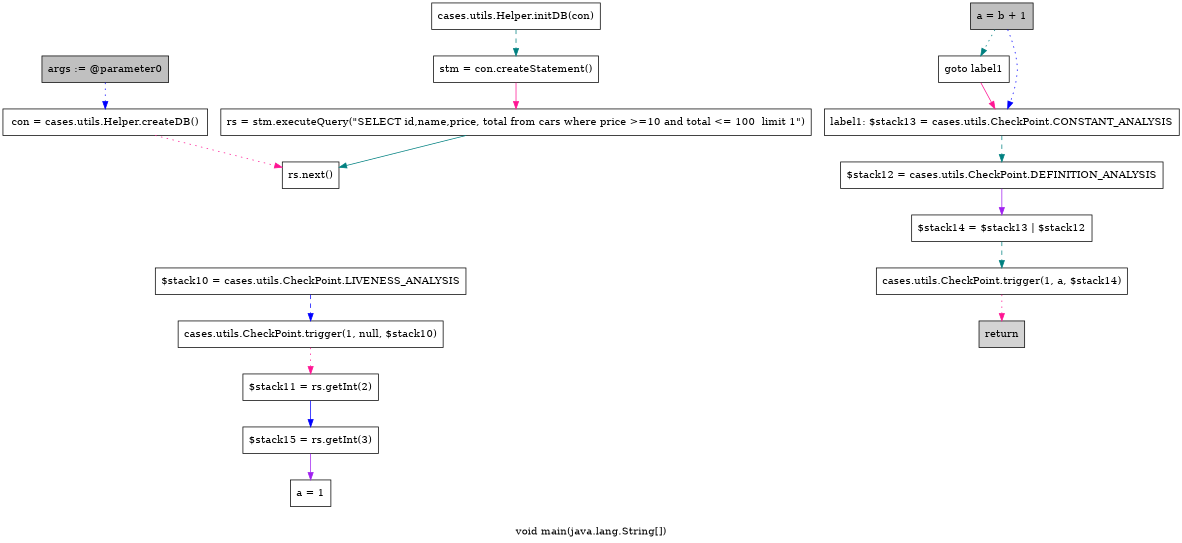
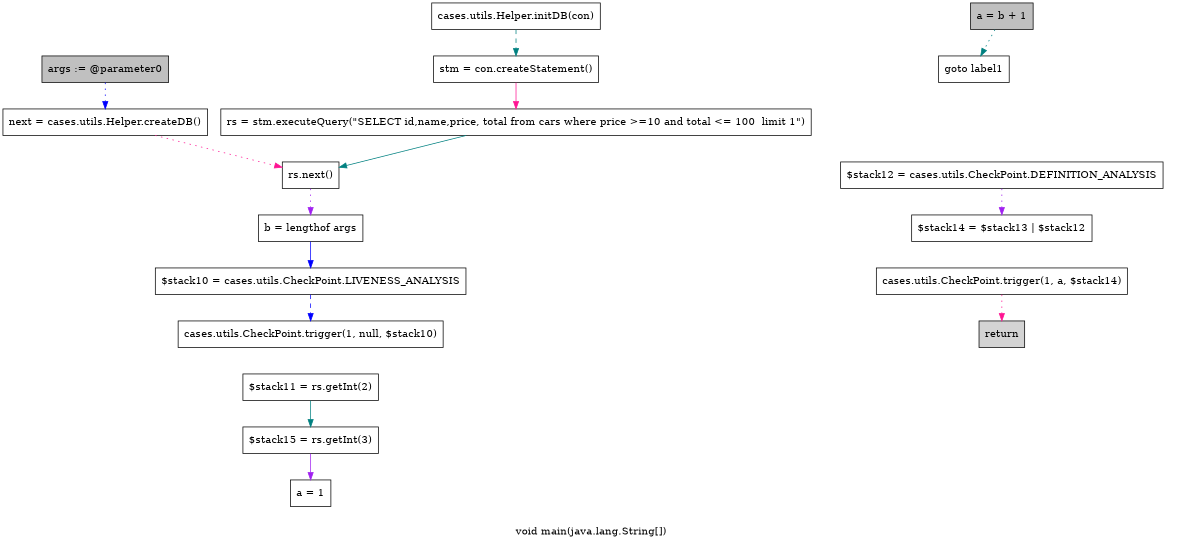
node "con = cases.utils.Helper.createDB()": label "con = cases.utils.Helper.createDB()" -> "next = cases.utils.Helper.createDB()"
node "label1: $stack13 = cases.utils.CheckPoint.CONSTANT_ANALYSIS": removed
edge "$stack12 = cases.utils.CheckPoint.DEFINITION_ANALYSIS" -> "$stack14 = $stack13 | $stack12": style solid -> dotted
node "b = lengthof args": added
edge "$stack14 = $stack13 | $stack12" -> "cases.utils.CheckPoint.trigger(1, a, $stack14)": removed
edge "cases.utils.CheckPoint.trigger(1, null, $stack10)" -> "$stack11 = rs.getInt(2)": removed
edge "$stack11 = rs.getInt(2)" -> "$stack15 = rs.getInt(3)": color blue -> teal
